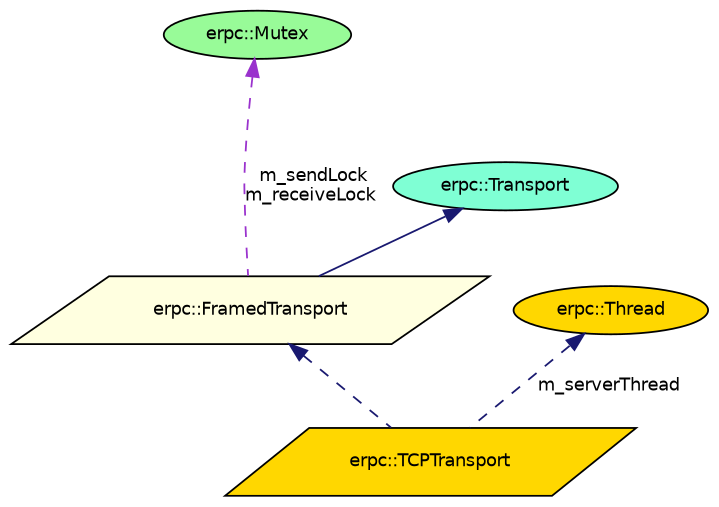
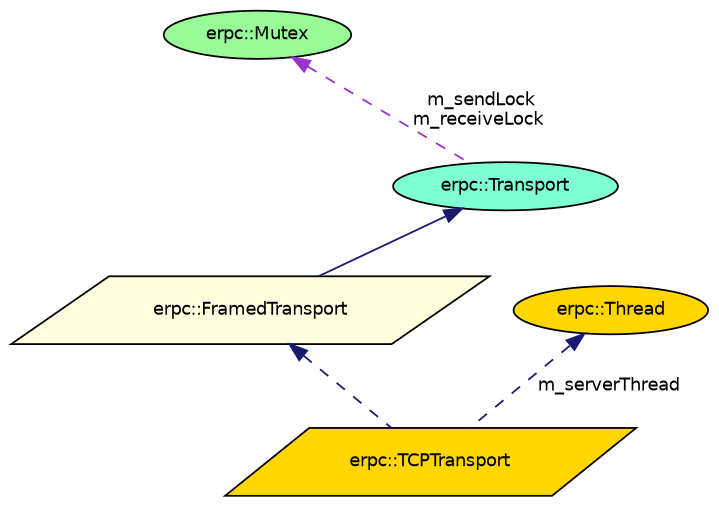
edge "erpc::FramedTransport" -> "erpc::Mutex": now "erpc::Transport" -> "erpc::Mutex"
